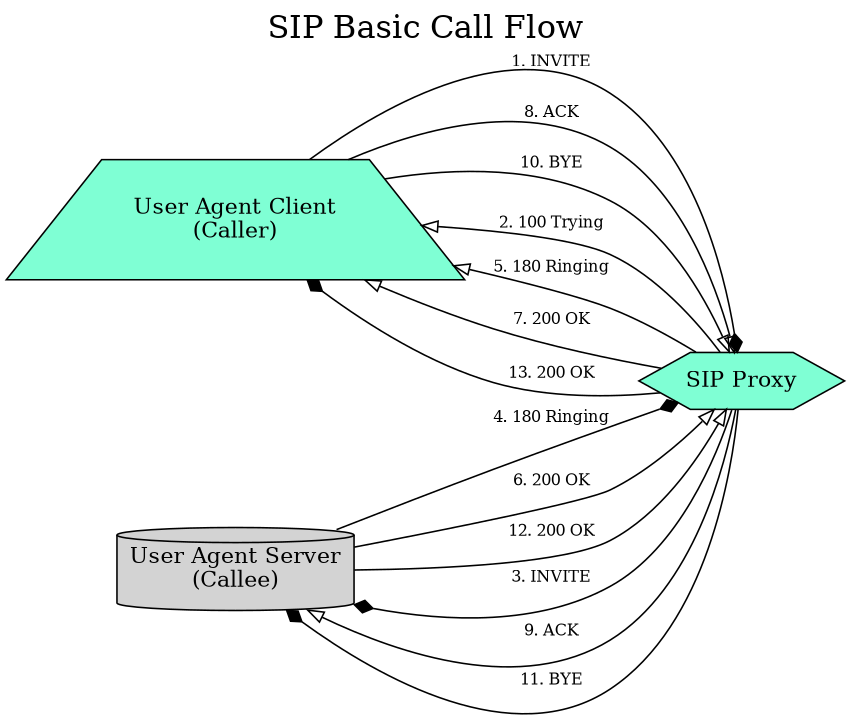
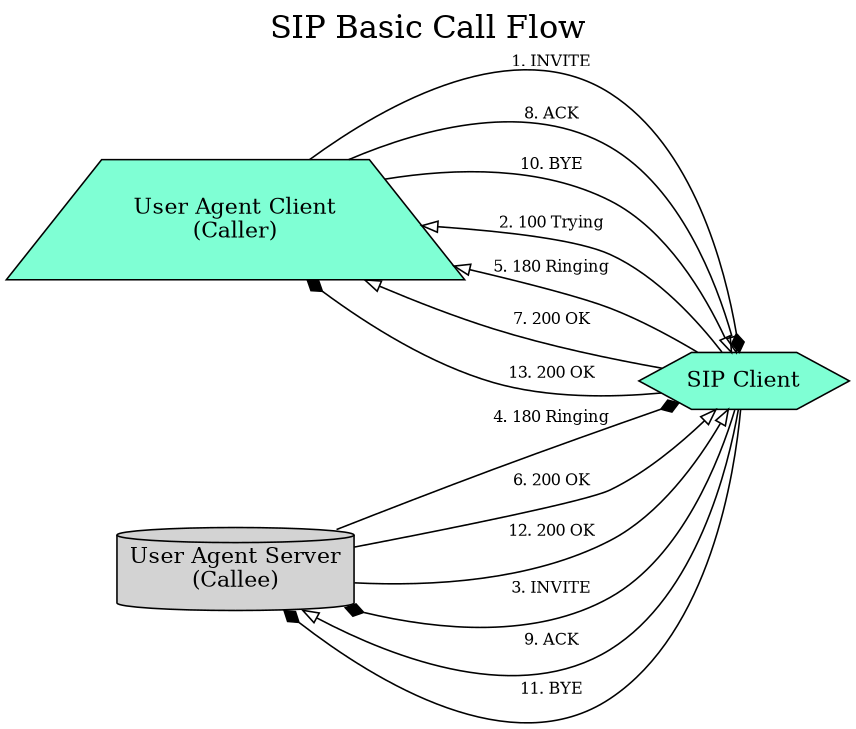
node "SIP Proxy": label "SIP Proxy" -> "SIP Client"
